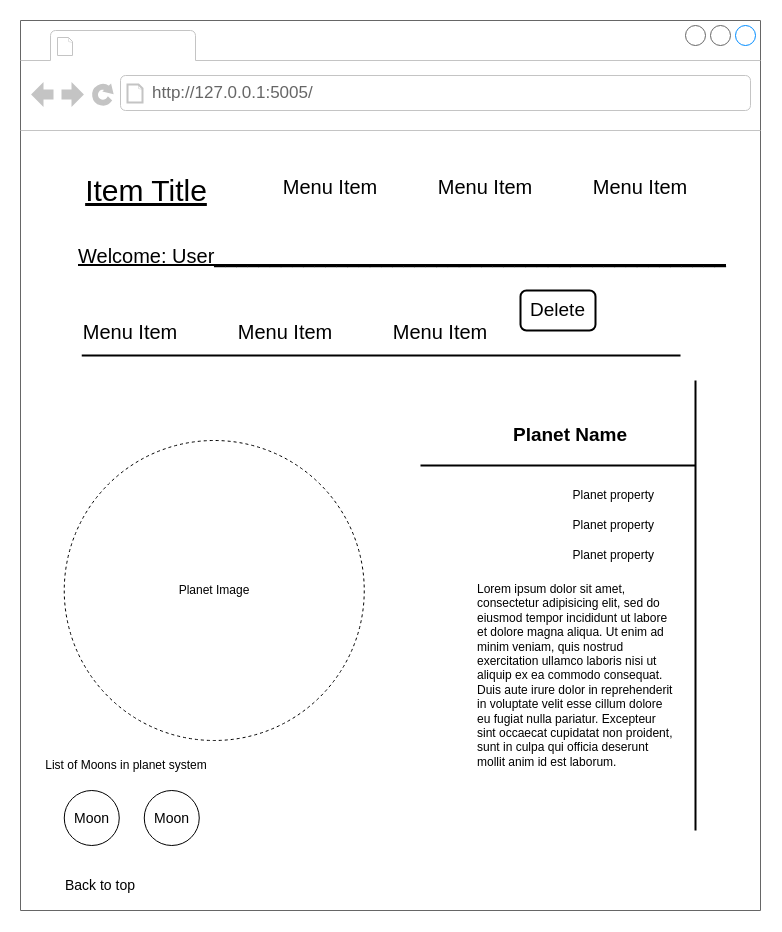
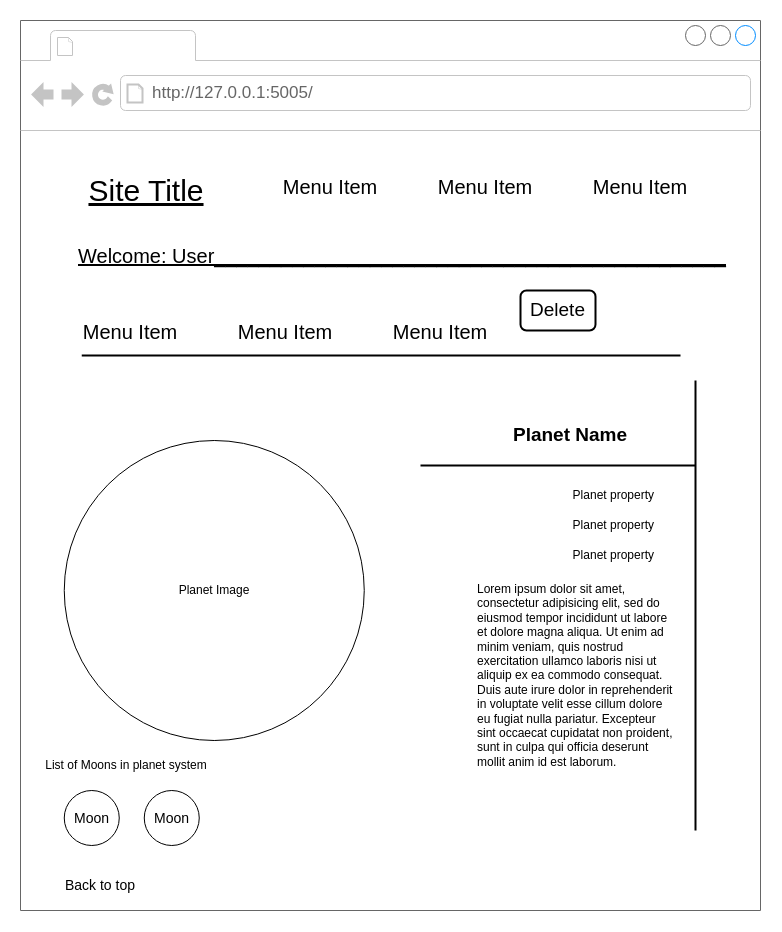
node "Item Title": label "Item Title" -> "Site Title"
node "Planet Image": style dashed -> solid
